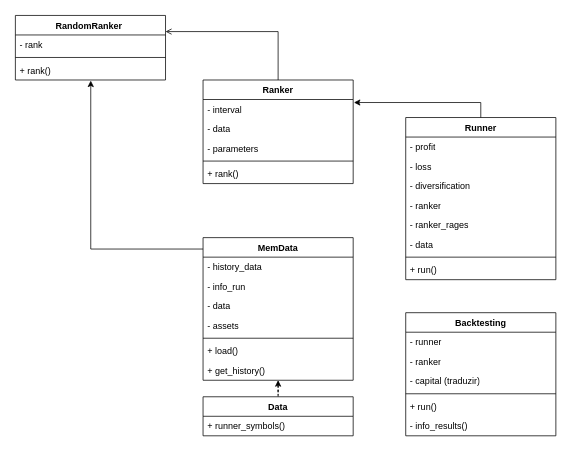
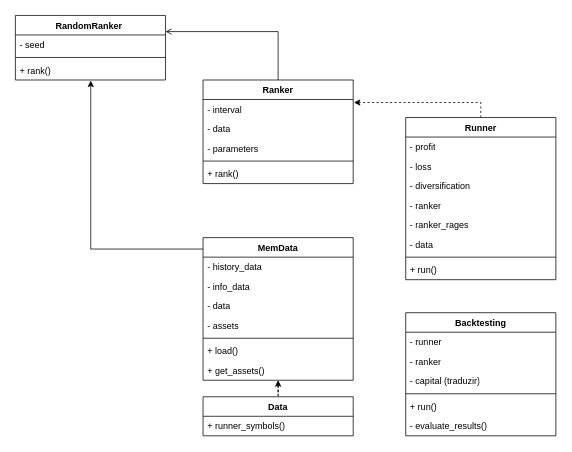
node "- rank": label "- rank" -> "- seed"
edge "Runner" -> "- interval": style solid -> dashed
node "- info_run": label "- info_run" -> "- info_data"
node "+ get_history()": label "+ get_history()" -> "+ get_assets()"
node "- info_results()": label "- info_results()" -> "- evaluate_results()"
